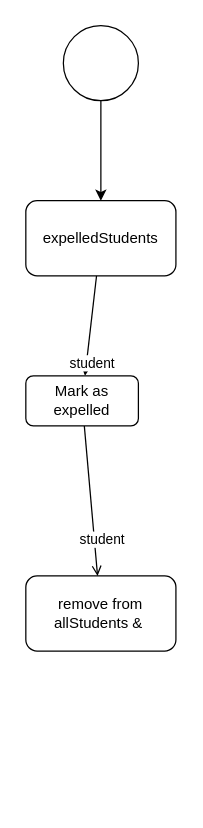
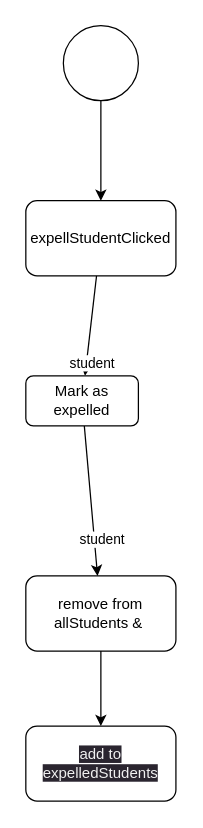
node "expelledStudents": label "expelledStudents" -> "expellStudentClicked"
edge "Mark as expelled" -> "remove from allStudents &": arrowhead open -> classic
edge "remove from allStudents &" -> "add to expelledStudents": added
node "add to expelledStudents": added
